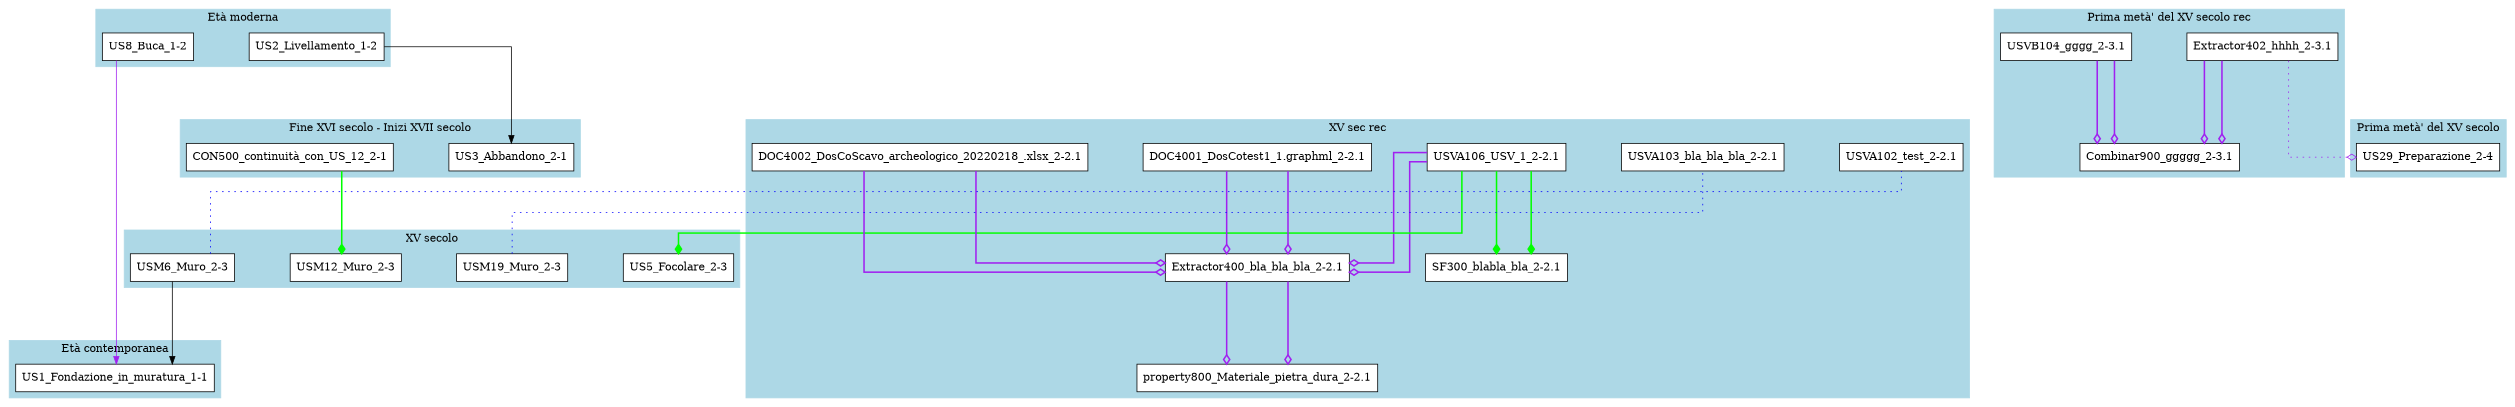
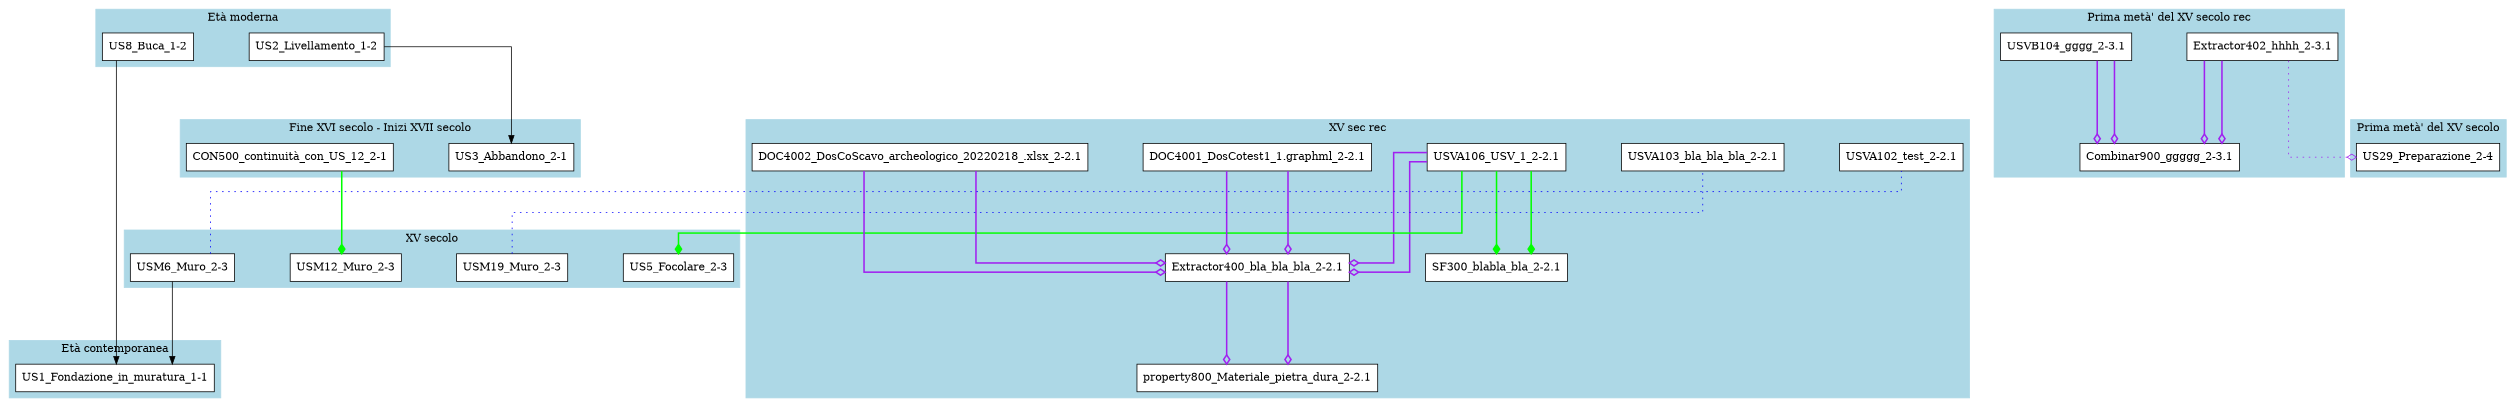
edge "US8_Buca_1-2" -> "US1_Fondazione_in_muratura_1-1": color purple -> black
